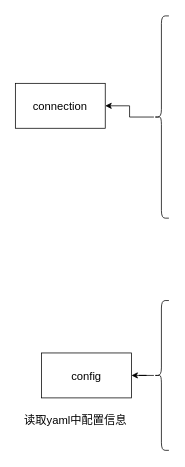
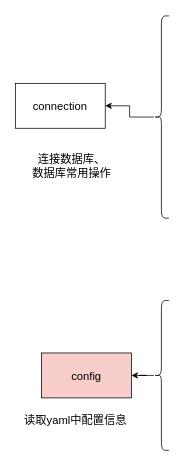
node "连接数据库、 数据库常用操作": added
node "config": fillcolor #ffffff -> #f8cecc
